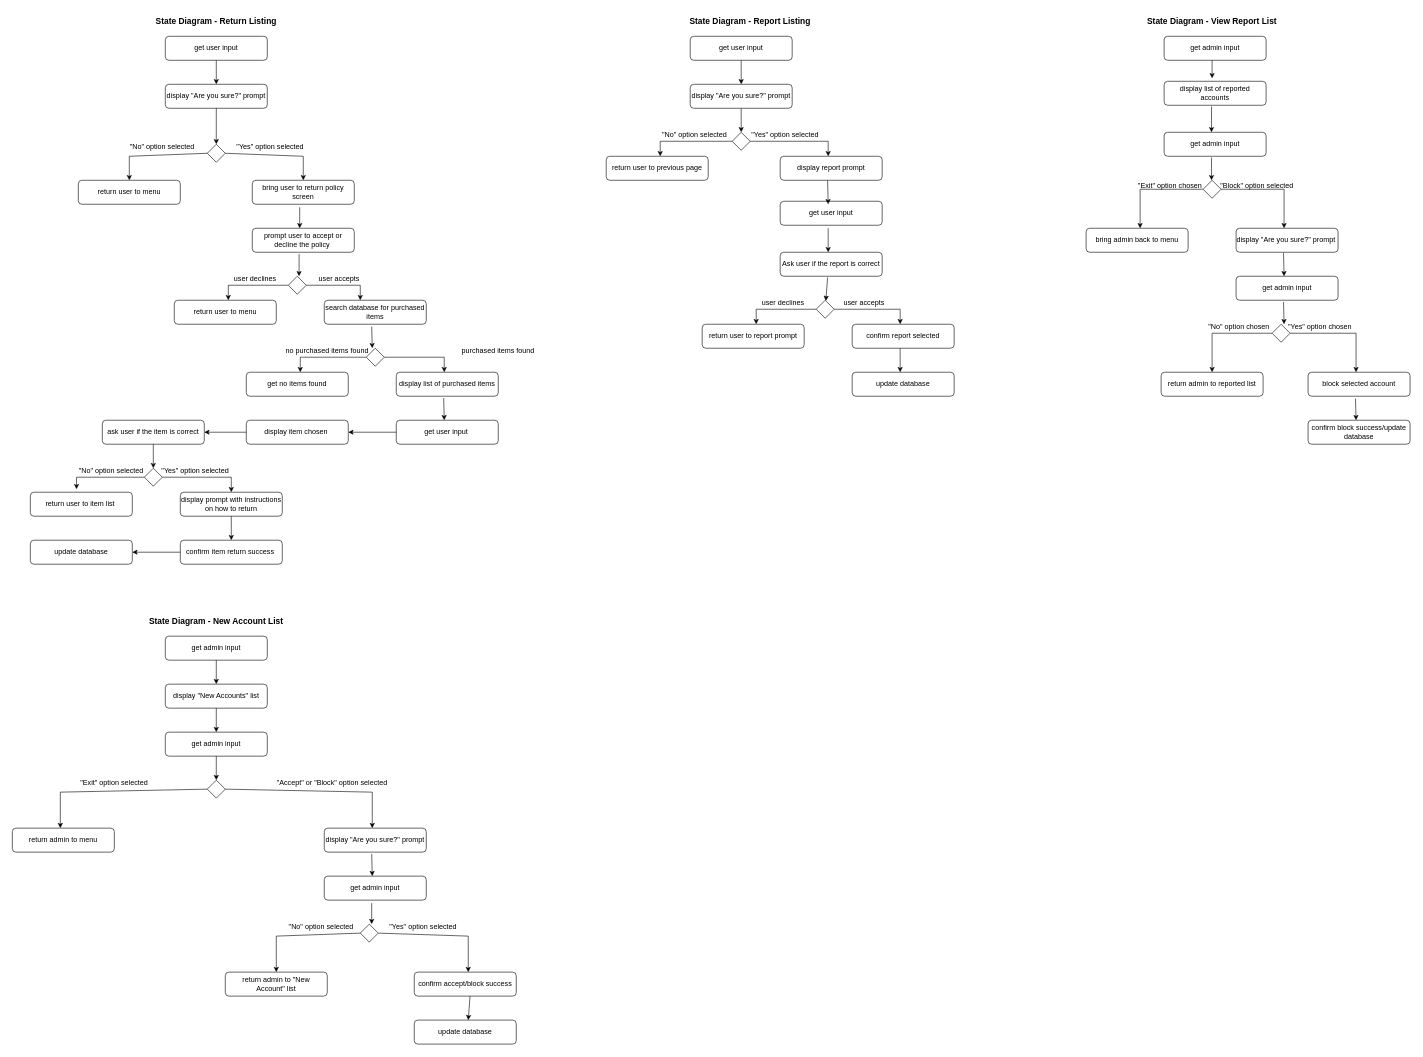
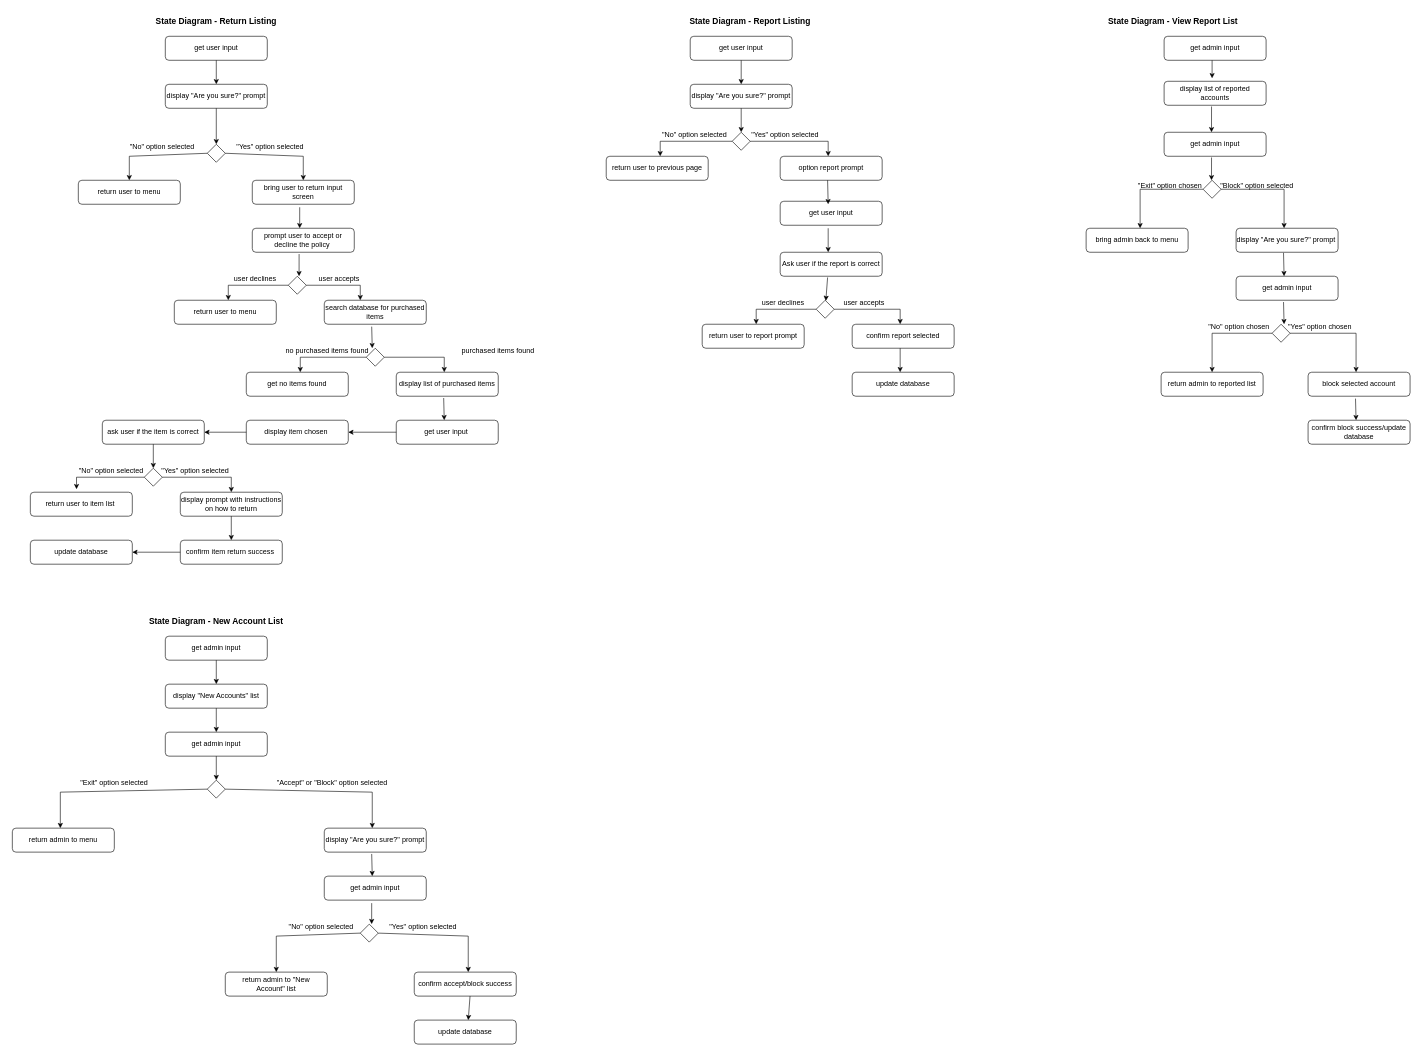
node "State Diagram - View Report List": moved (1212, 21) -> (1173, 21)
node "display report prompt": label "display report prompt" -> "option report prompt"
node "bring user to return policy screen": label "bring user to return policy screen" -> "bring user to return input screen"
